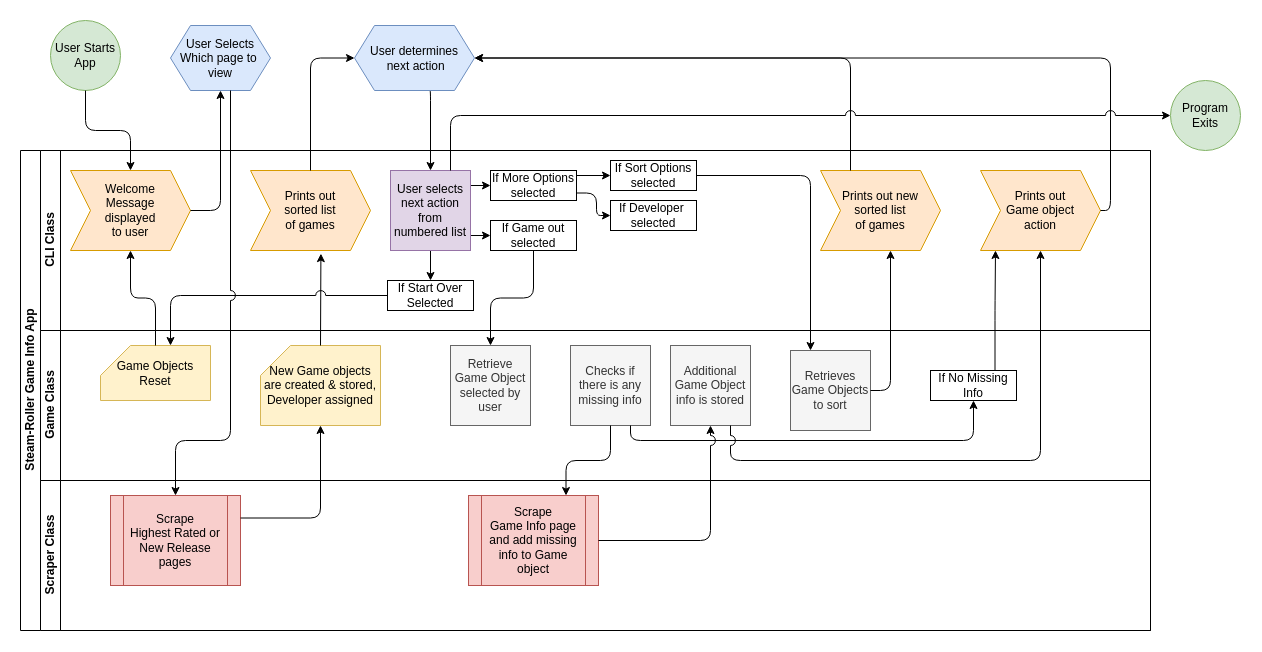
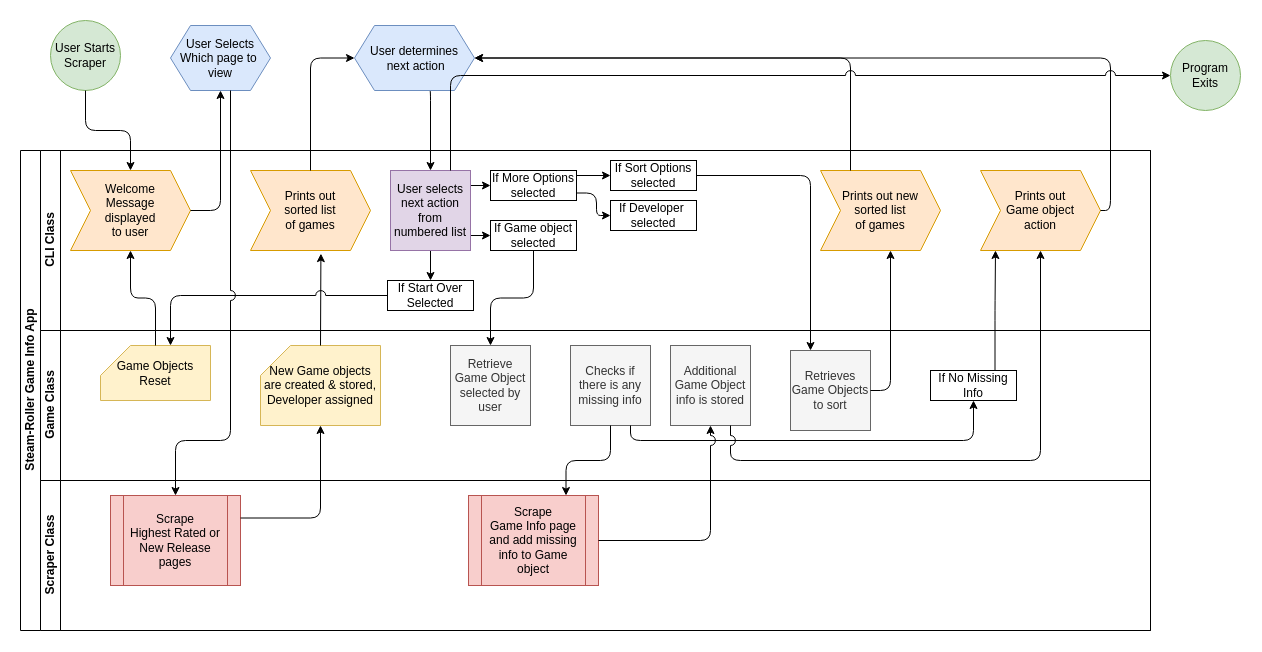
node "User Starts App": label "User Starts App" -> "User Starts Scraper"
node "Program Exits": moved (1206, 116) -> (1206, 76)
node "If Game out selected": label "If Game out selected" -> "If Game object selected"
